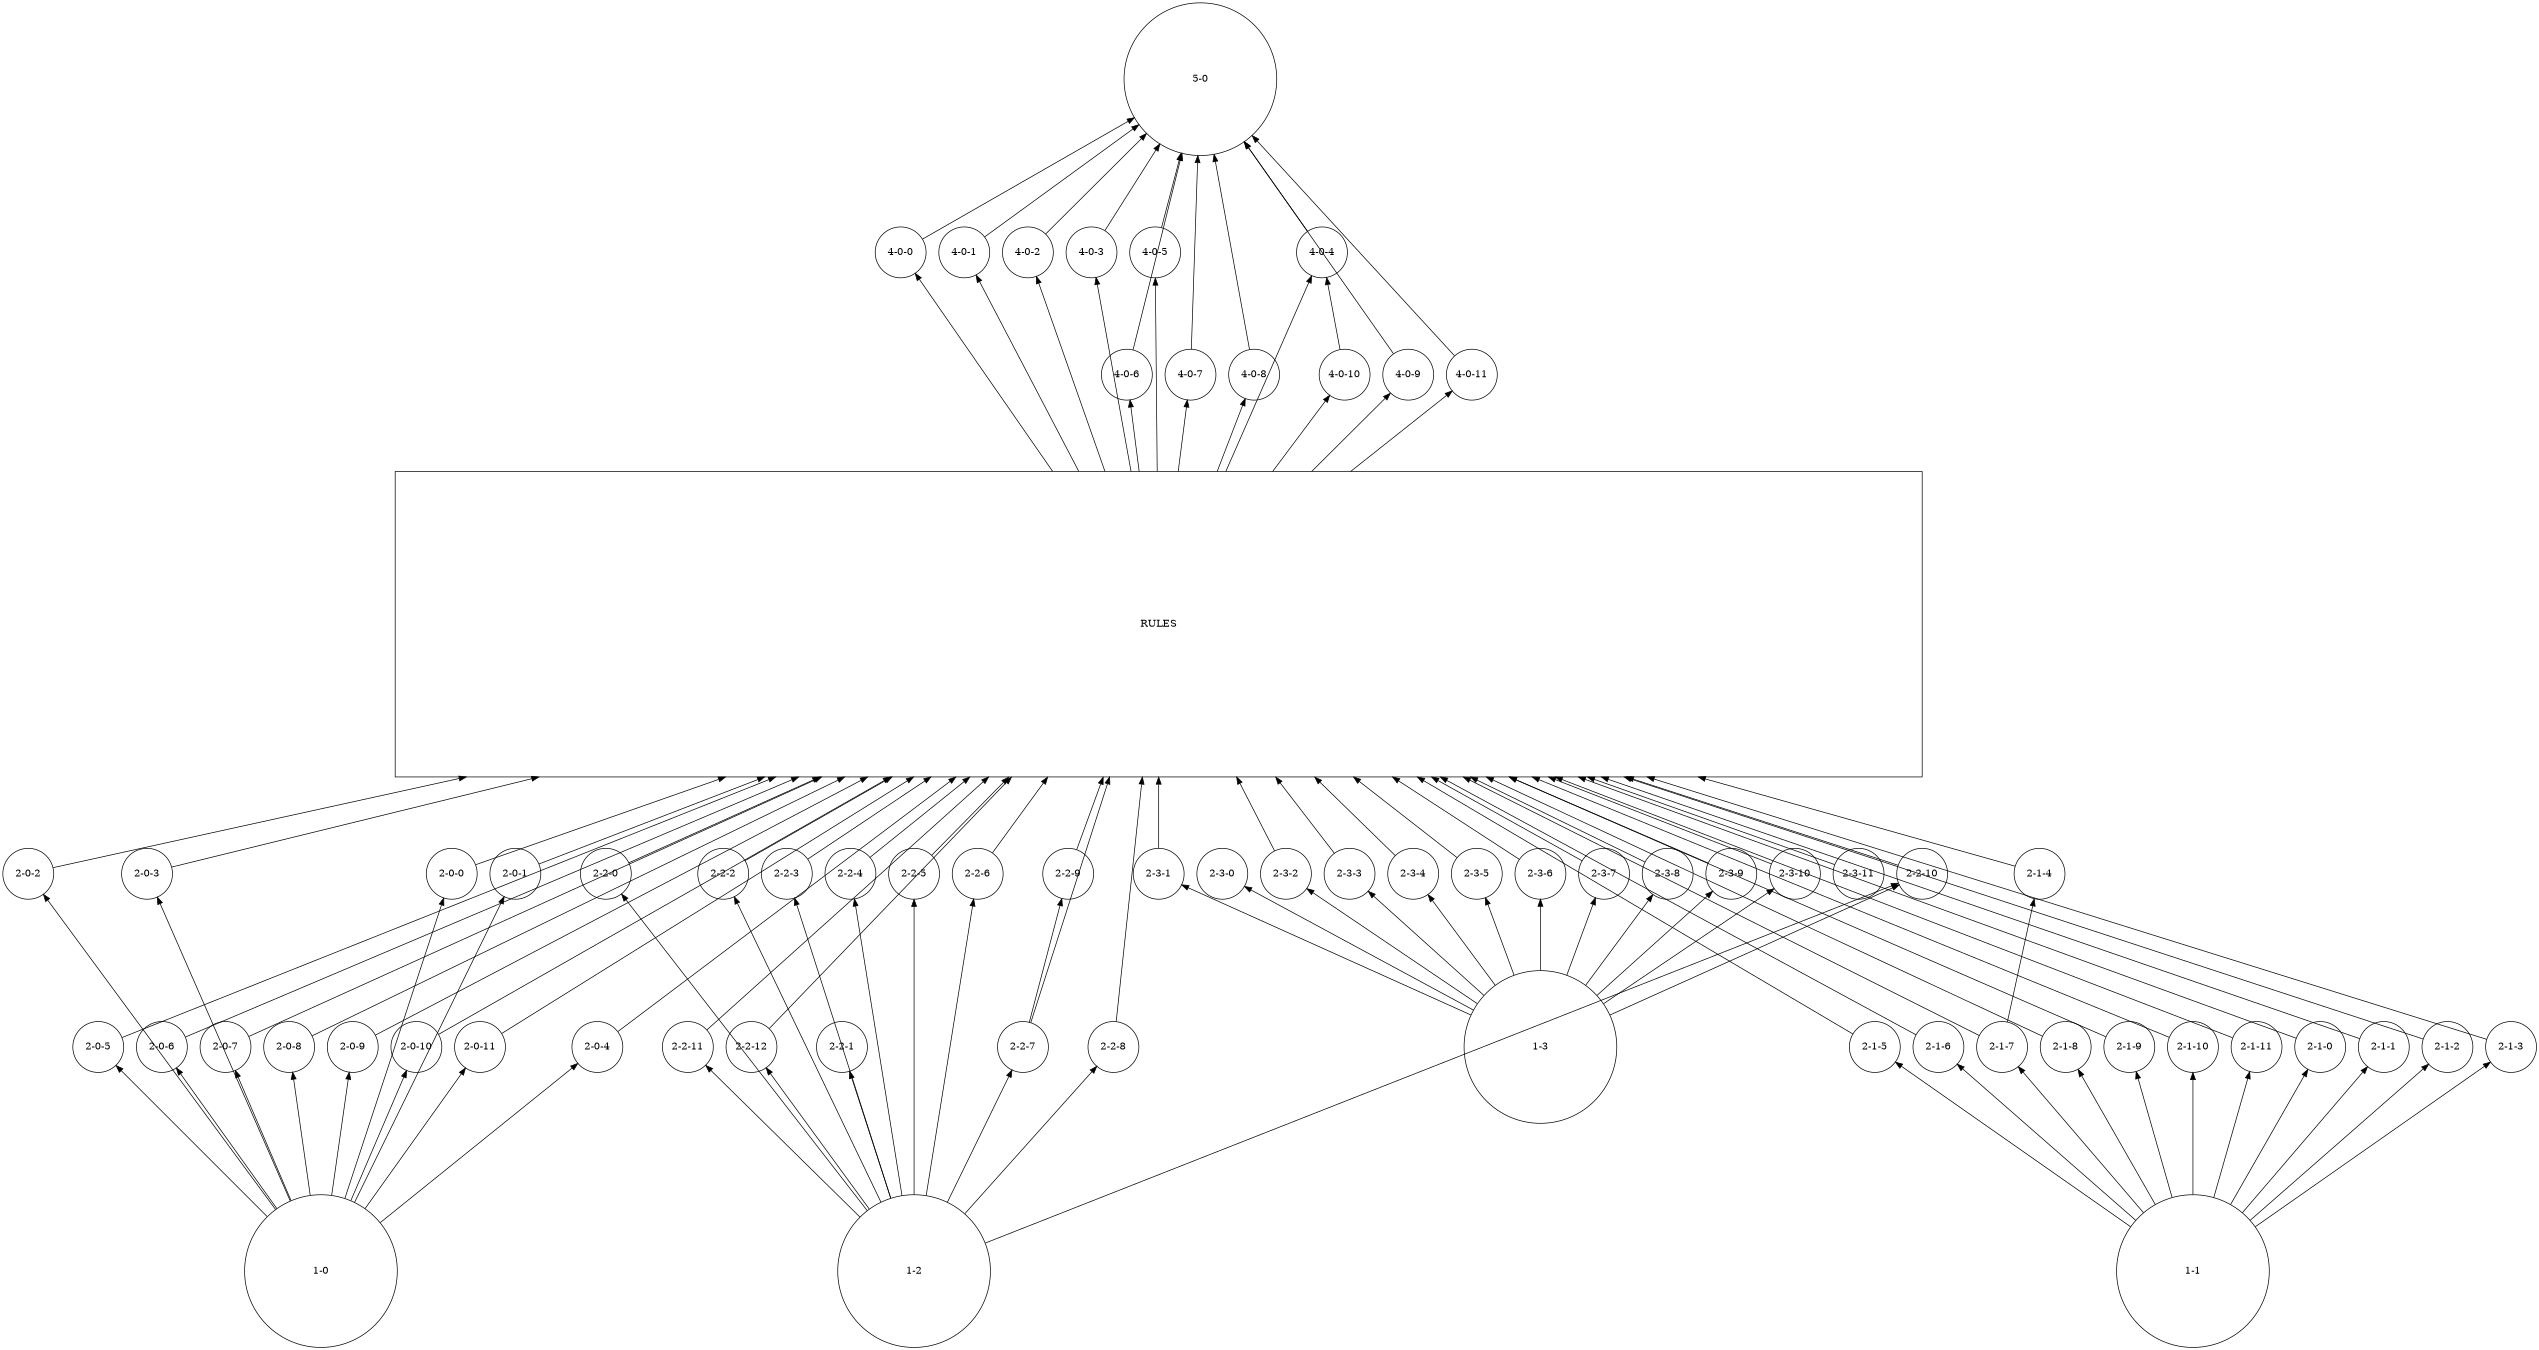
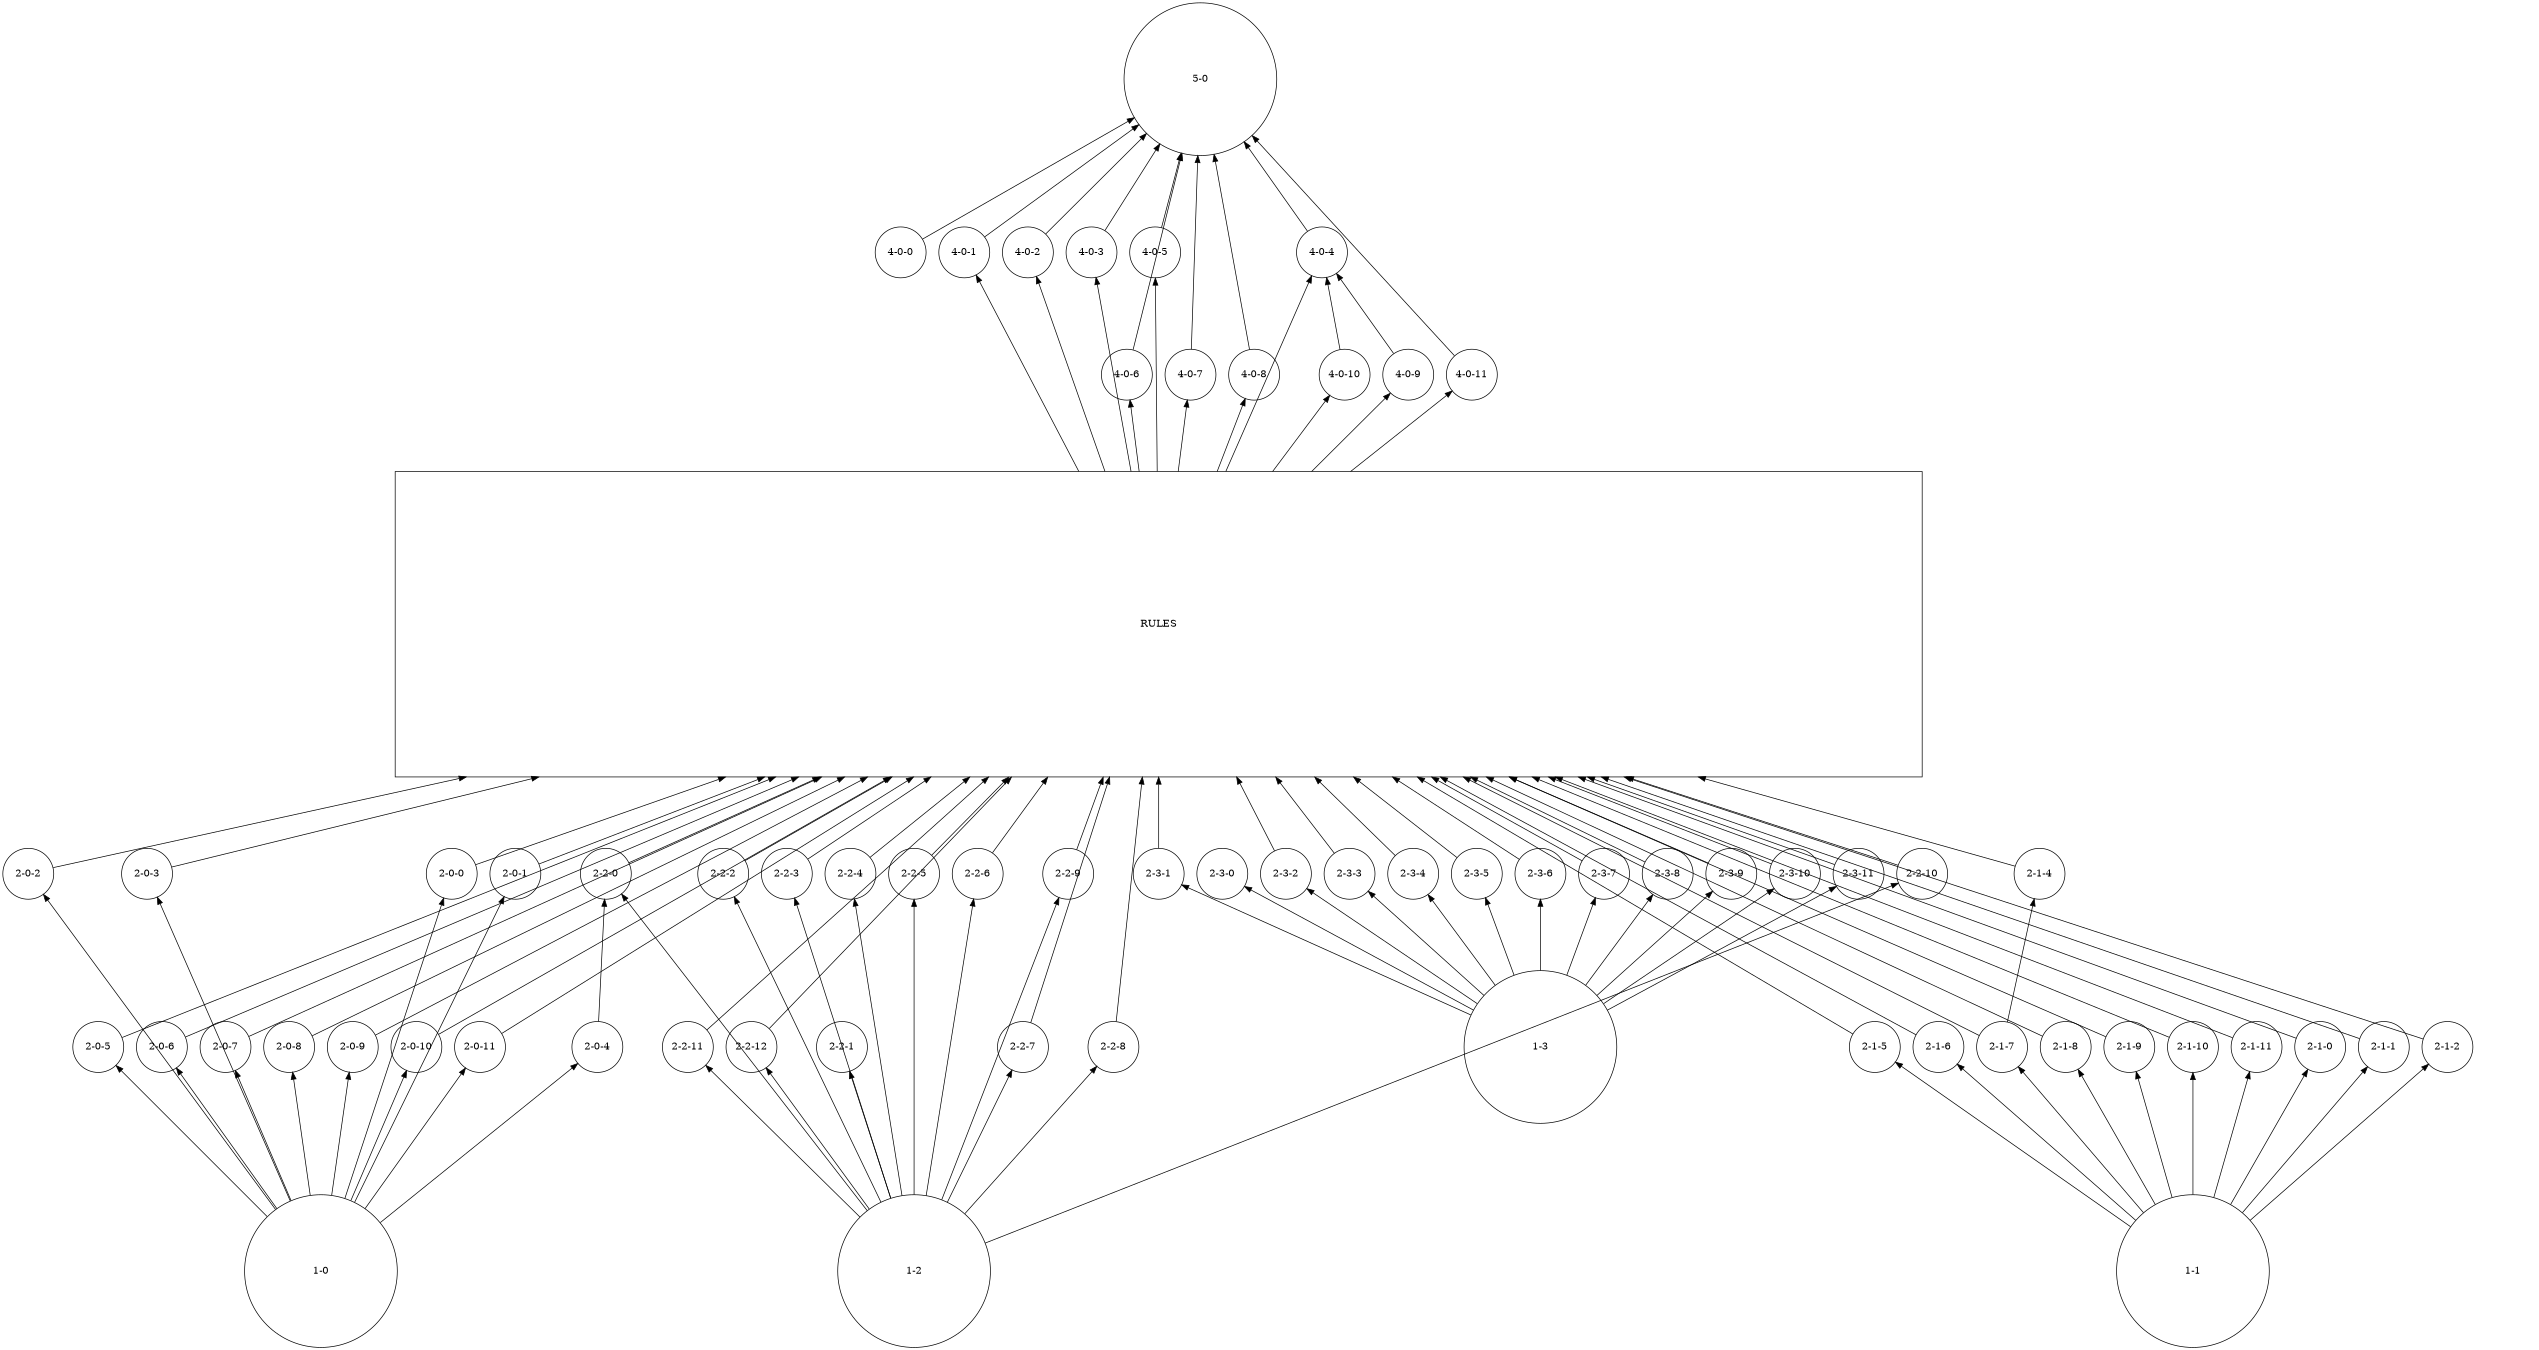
edge "4-0-9" -> "5-0": now "4-0-9" -> "4-0-4"
edge "RULES" -> "4-0-0": removed
edge "2-0-4" -> "RULES": now "2-0-4" -> "2-2-0"
edge "1-3" -> "2-2-10": now "1-3" -> "2-3-11"
edge "2-2-7" -> "2-2-9": now "1-2" -> "2-2-9"
node "2-1-3": removed
